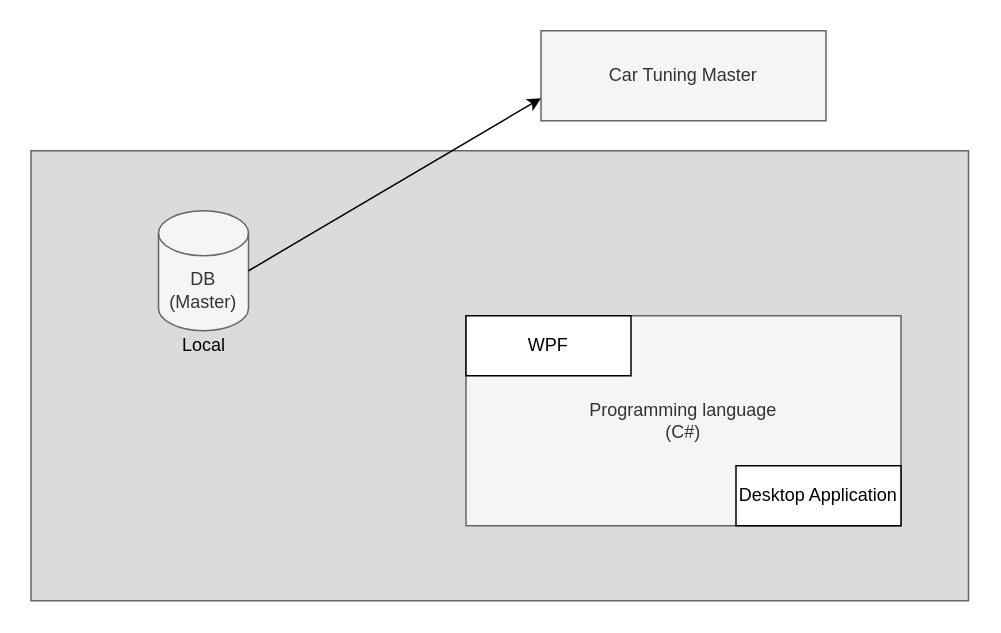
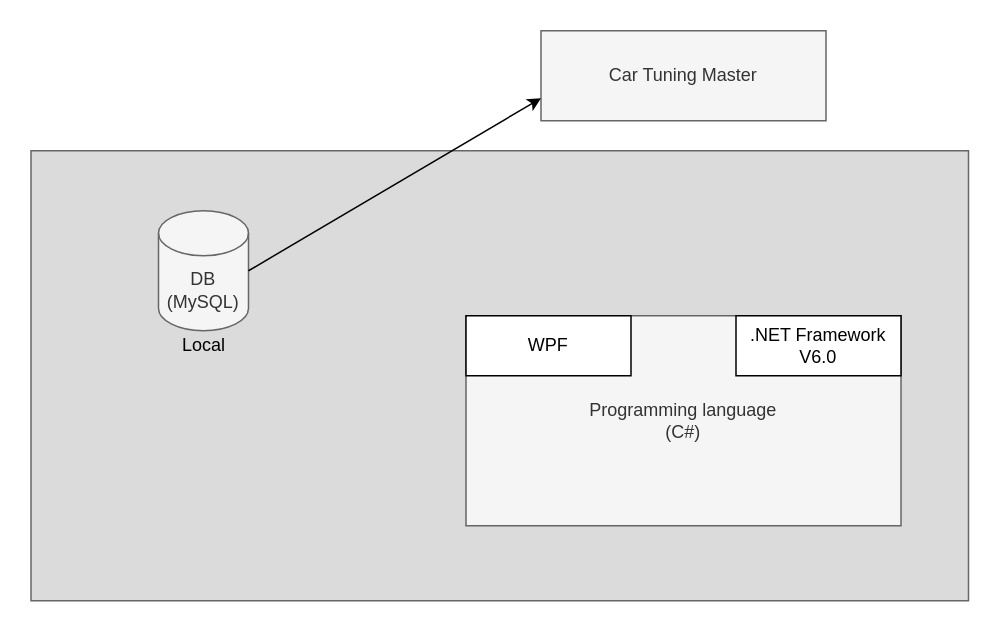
node "DB (Master)": label "DB (Master)" -> "DB (MySQL)"
node ".NET Framework V6.0": added
node "Desktop Application": removed
